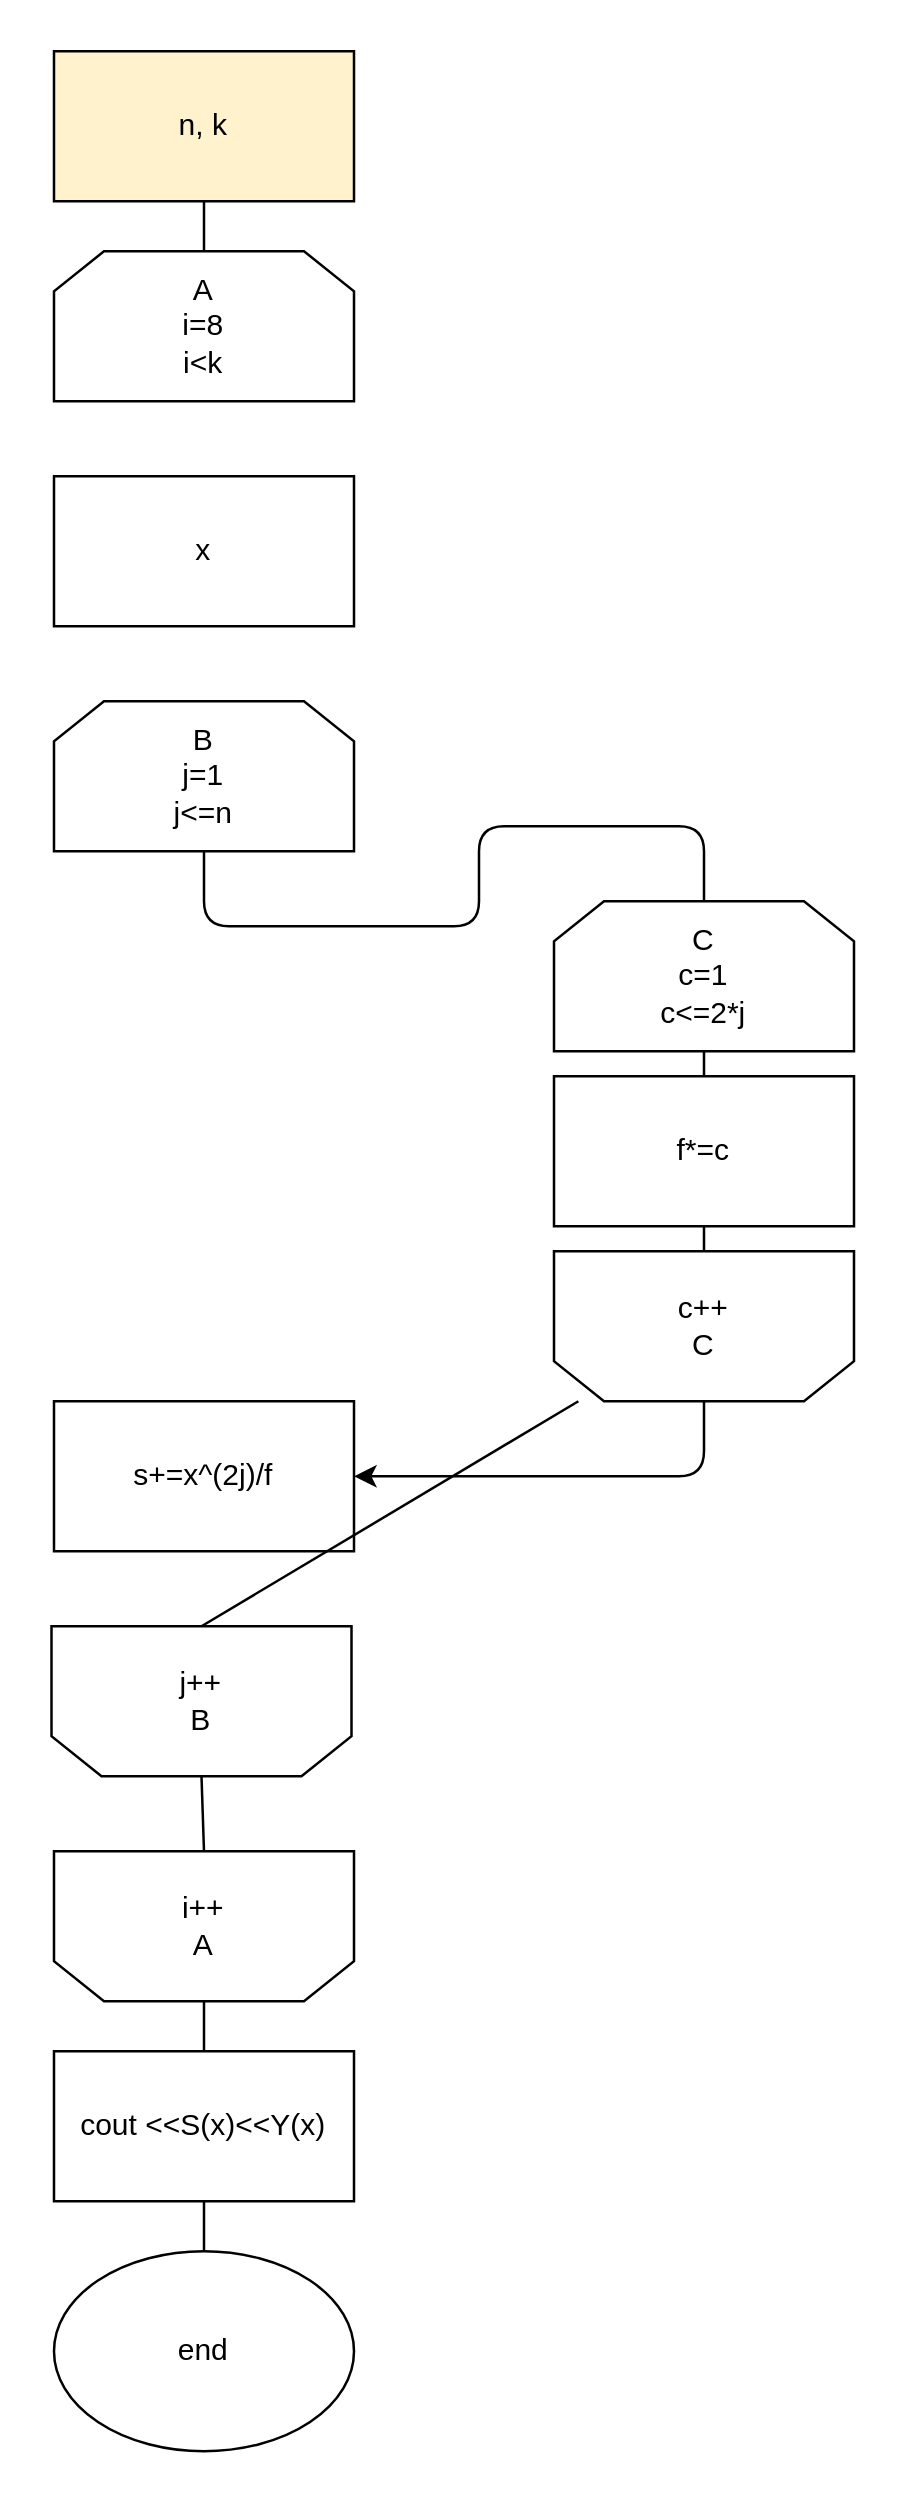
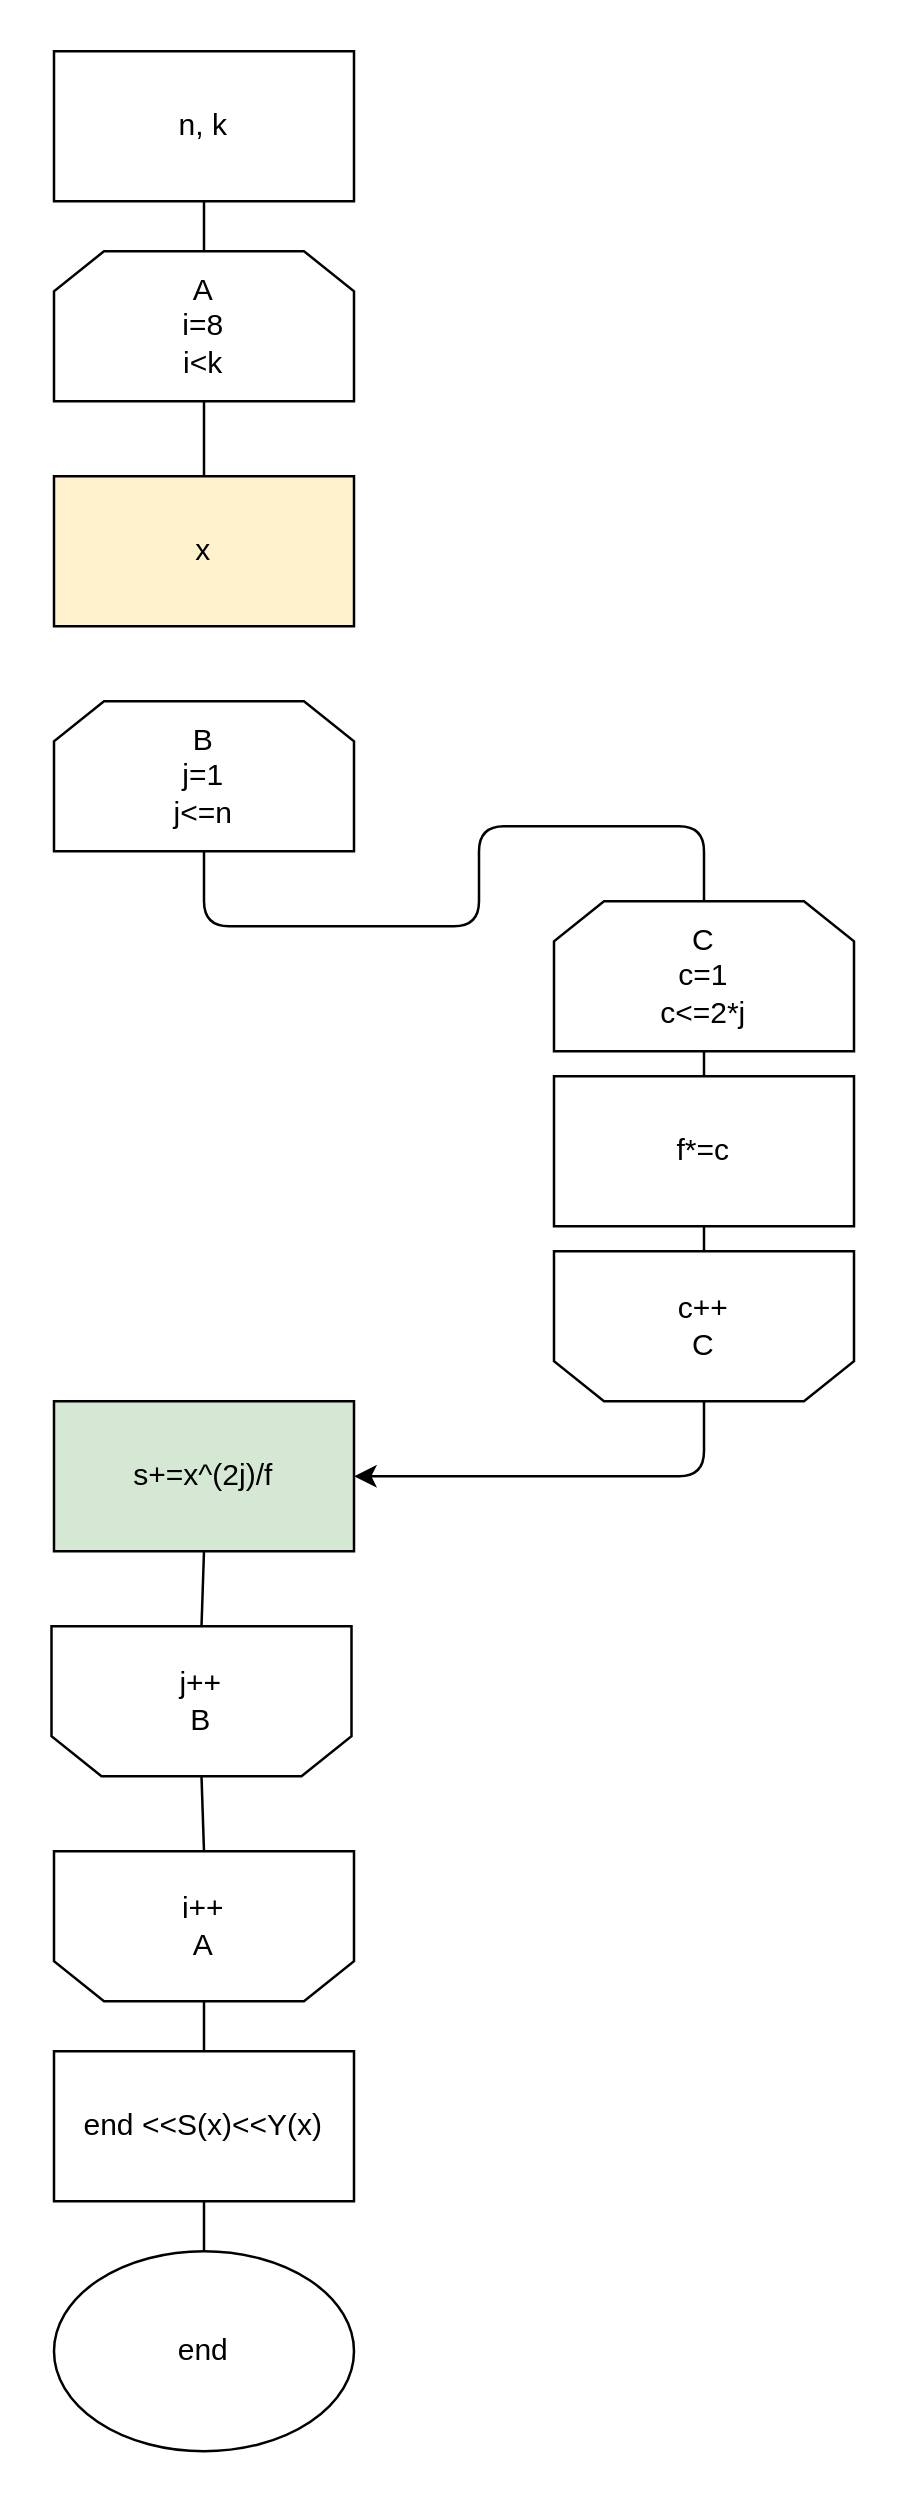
node "n, k": fillcolor #fff2cc -> #ffffff
edge "A i=8 i<k" -- "x": added
node "x": fillcolor #ffffff -> #fff2cc
node "s+=x^(2j)/f": fillcolor #ffffff -> #d5e8d4
edge "c++ C" -- "j++ B": now "s+=x^(2j)/f" -- "j++ B"
node "cout <<S(x)<<Y(x)": label "cout <<S(x)<<Y(x)" -> "end <<S(x)<<Y(x)"
